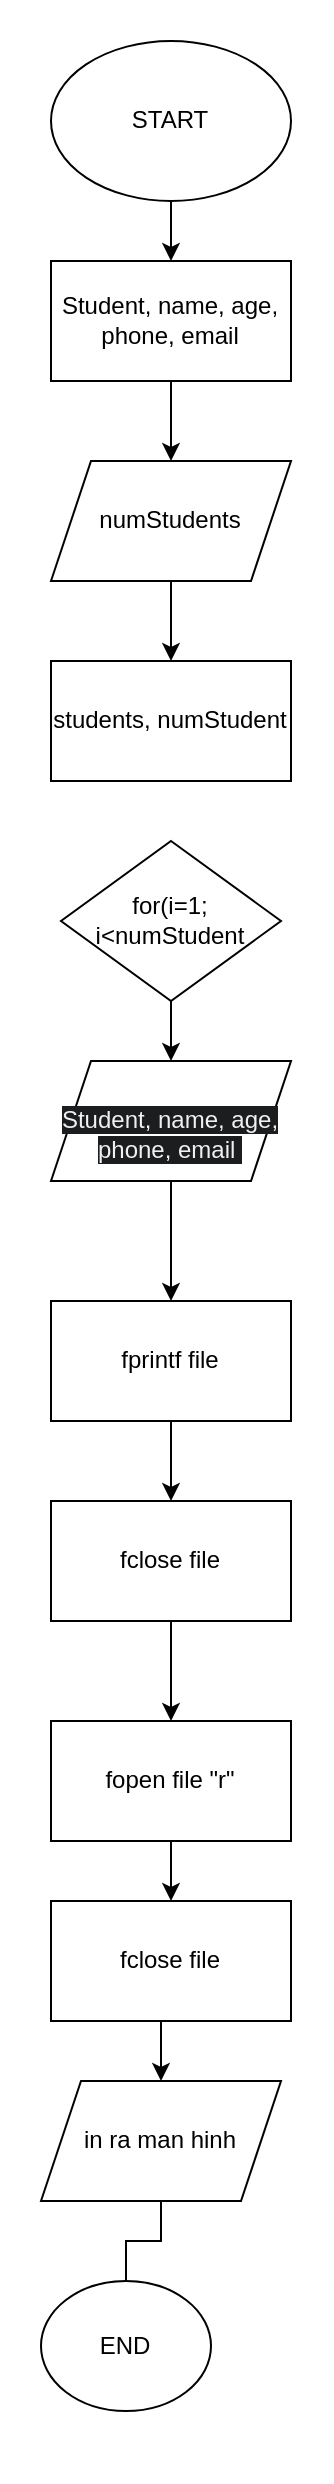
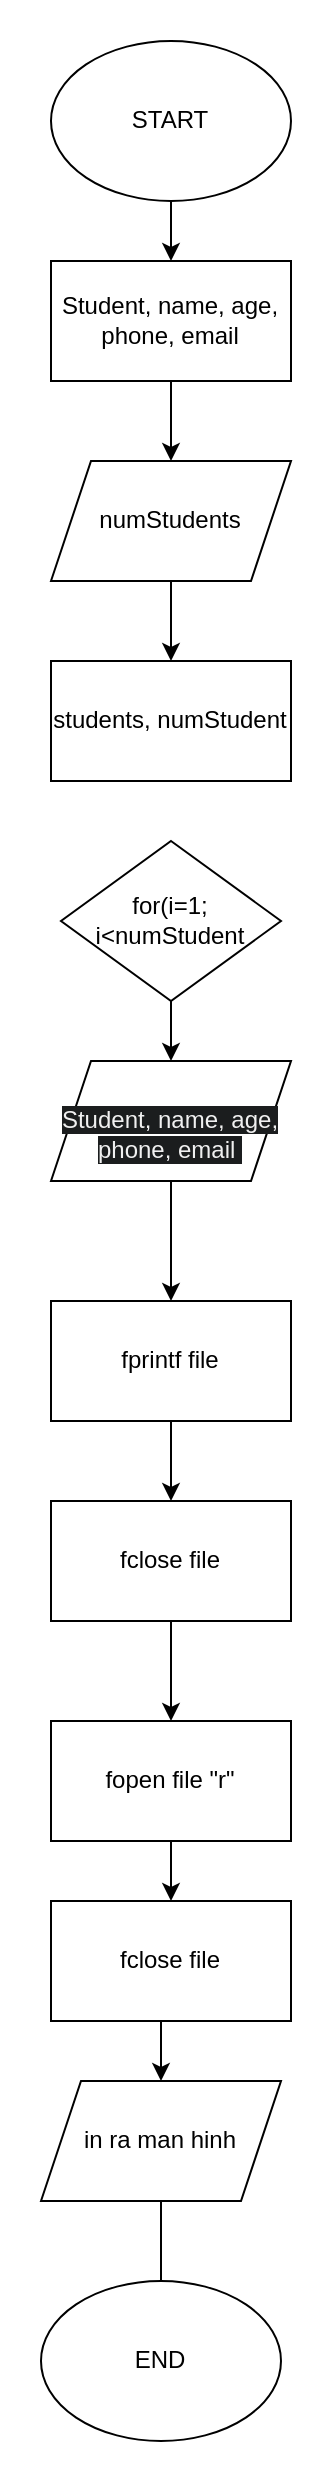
node "END": size 170x130 -> 240x160
